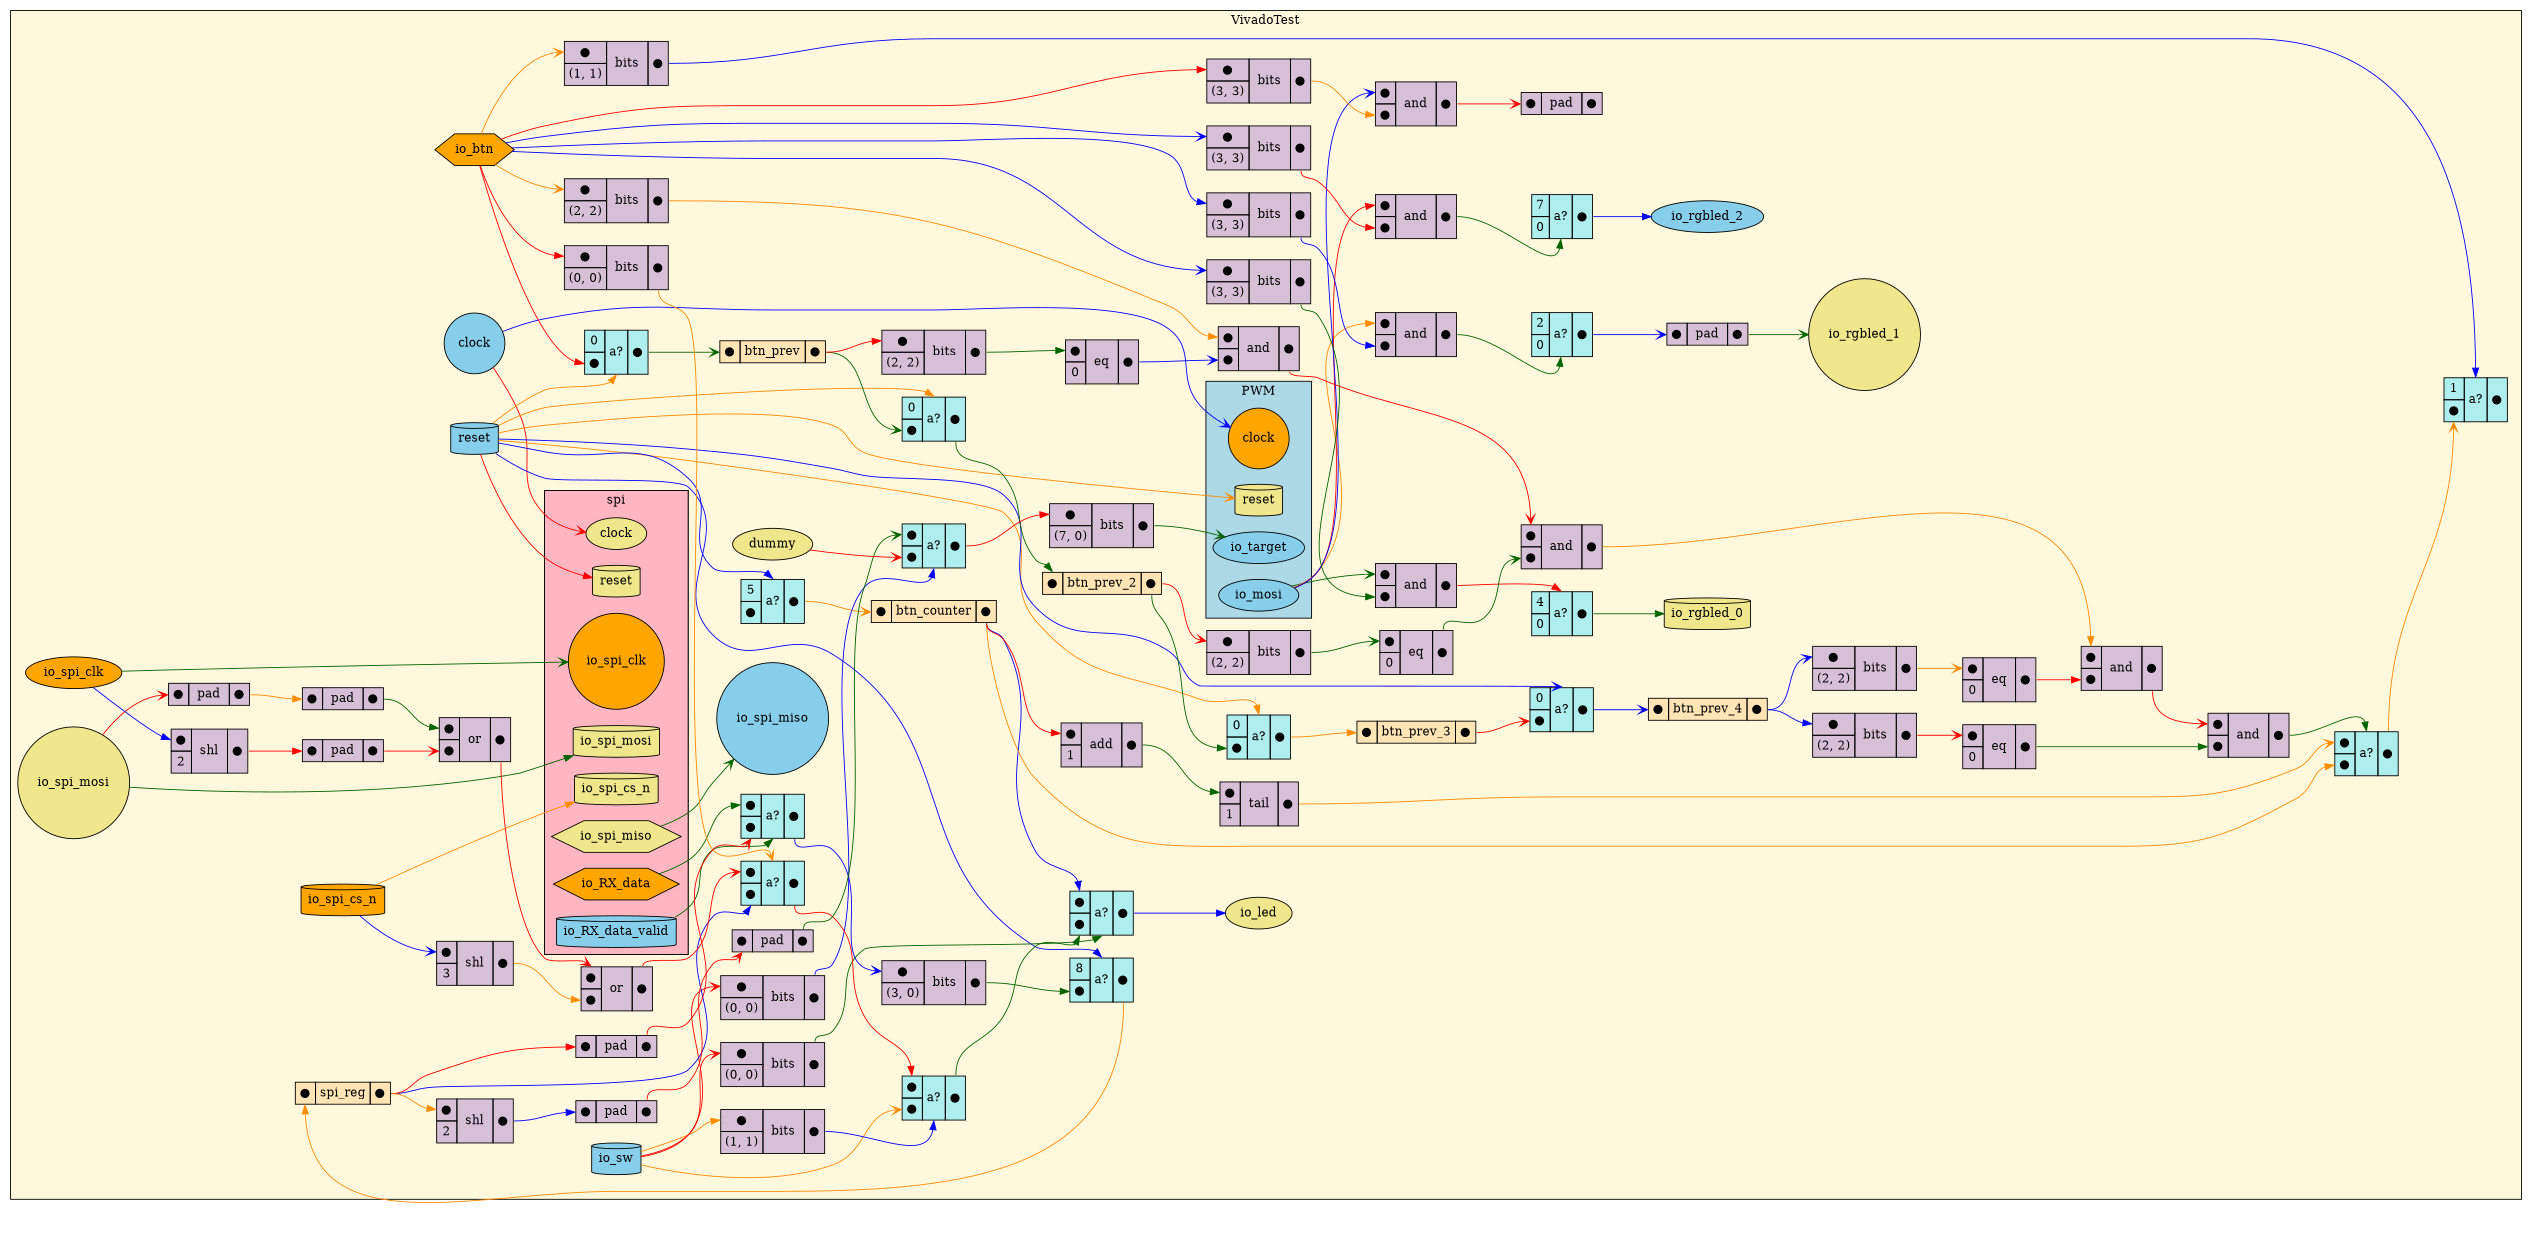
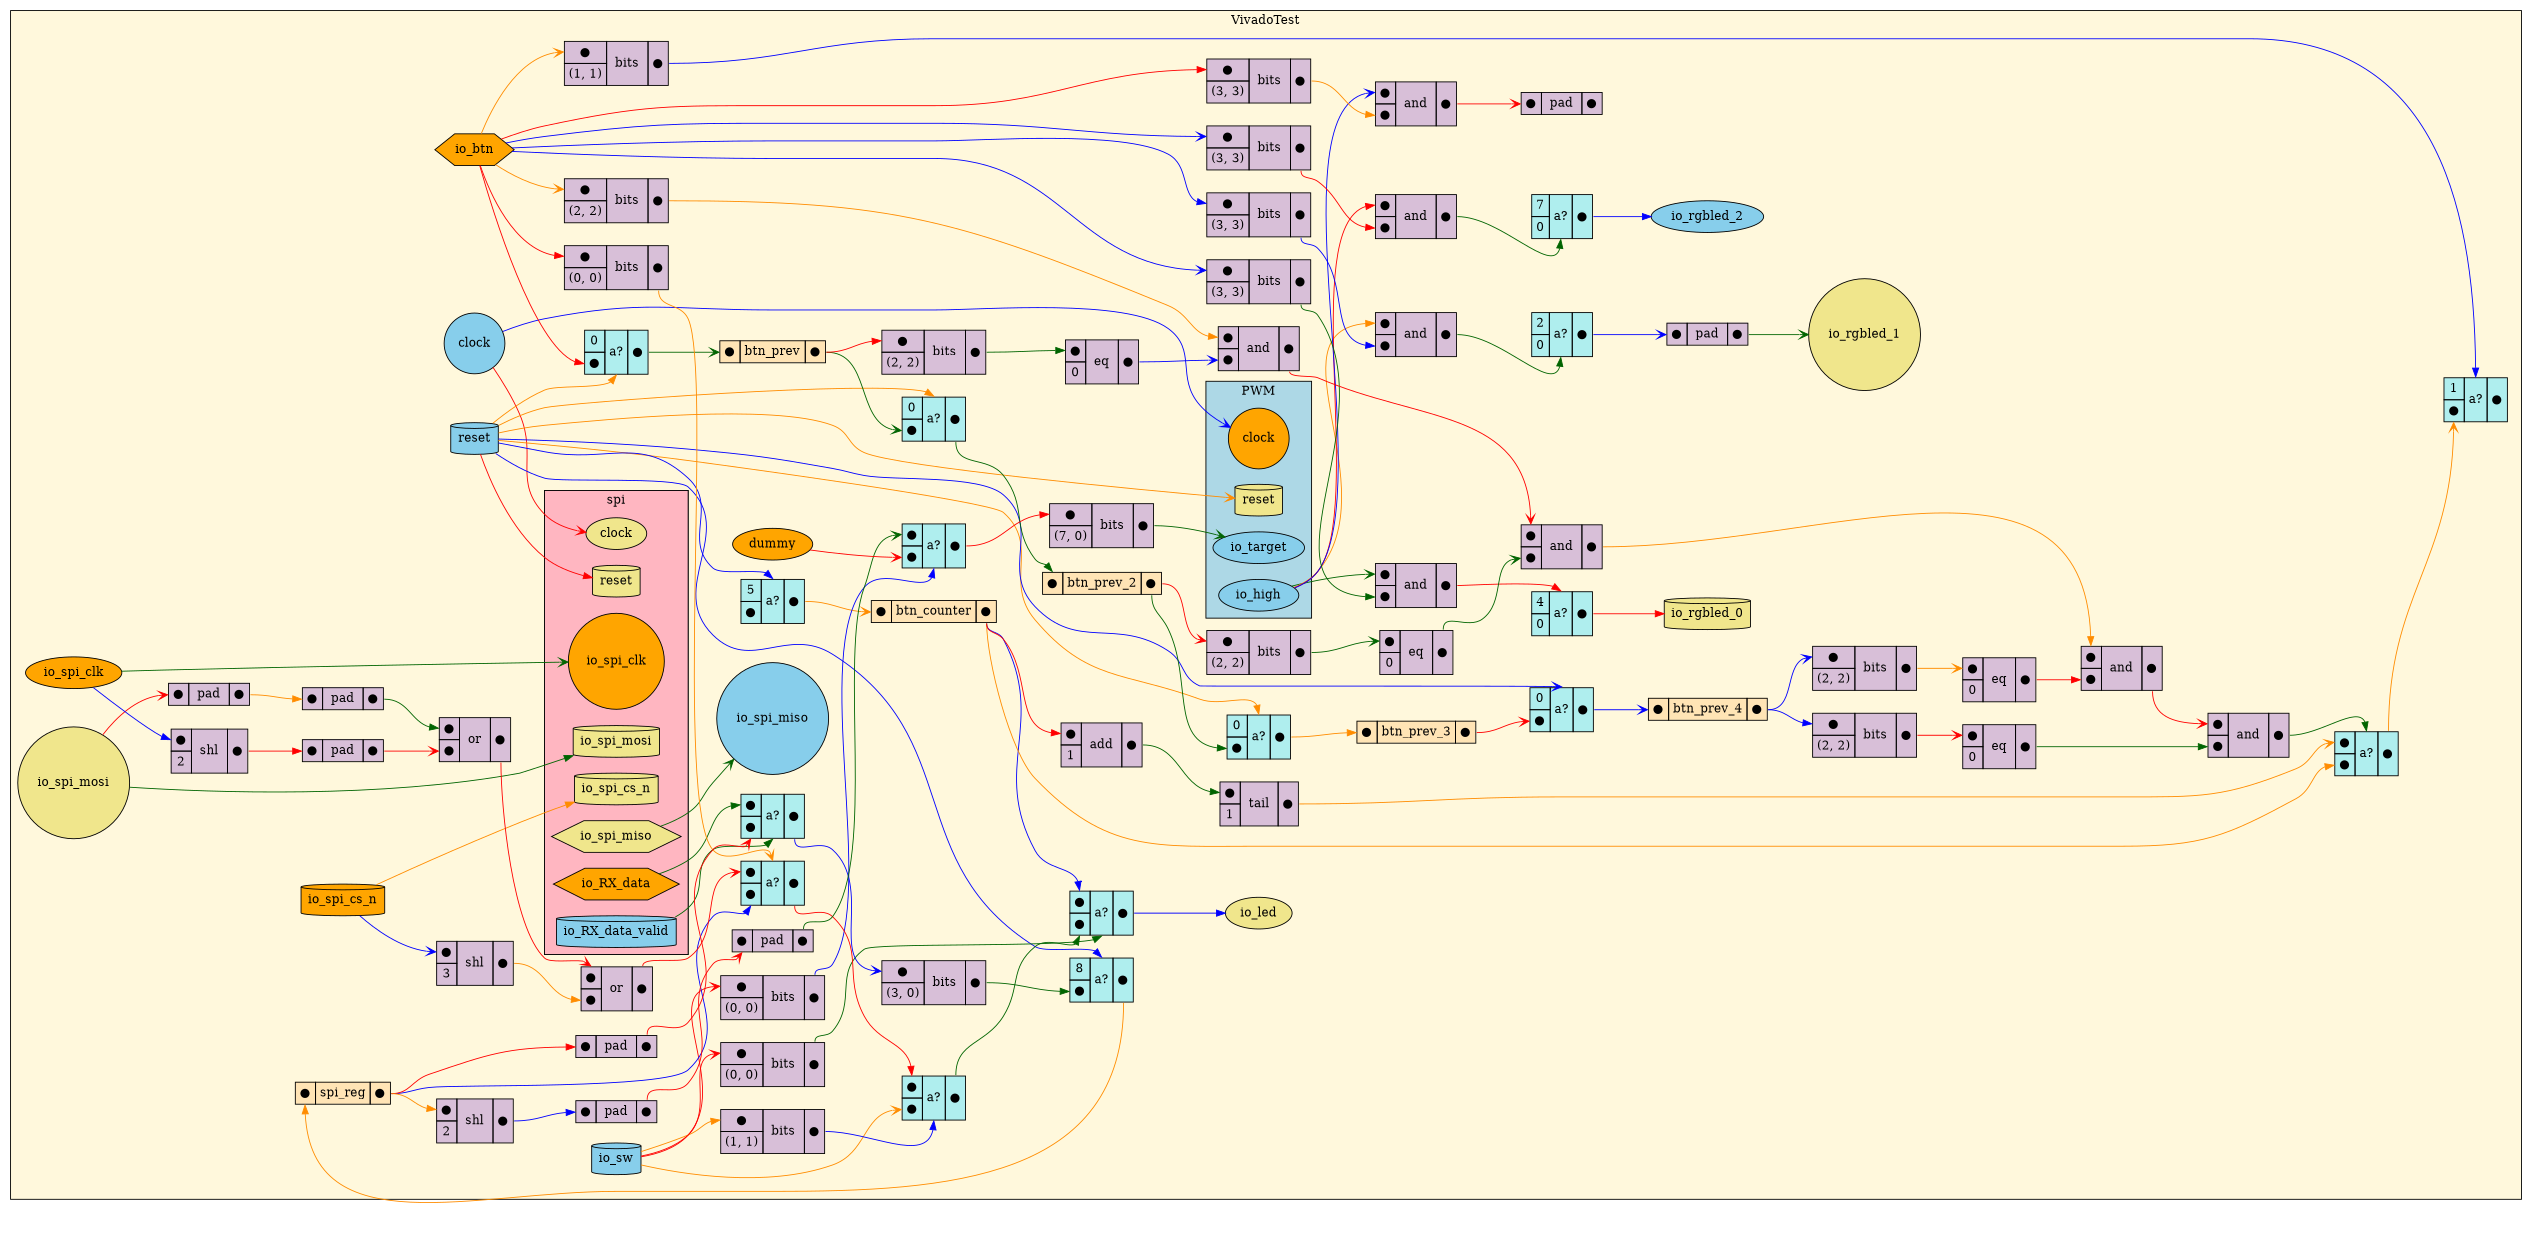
node "dummy": fillcolor khaki -> orange
node "io_mosi": label "io_mosi" -> "io_high"
edge "4" -> "io_rgbled_0": color darkgreen -> red
